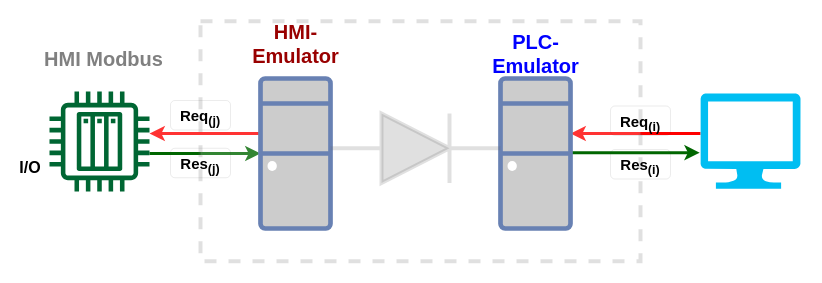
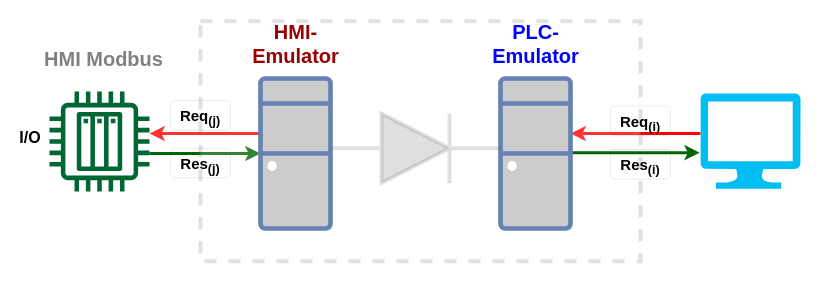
node "PLC-Emulator": moved (536, 54) -> (536, 44)
node "I/O": moved (31, 167) -> (31, 137)
